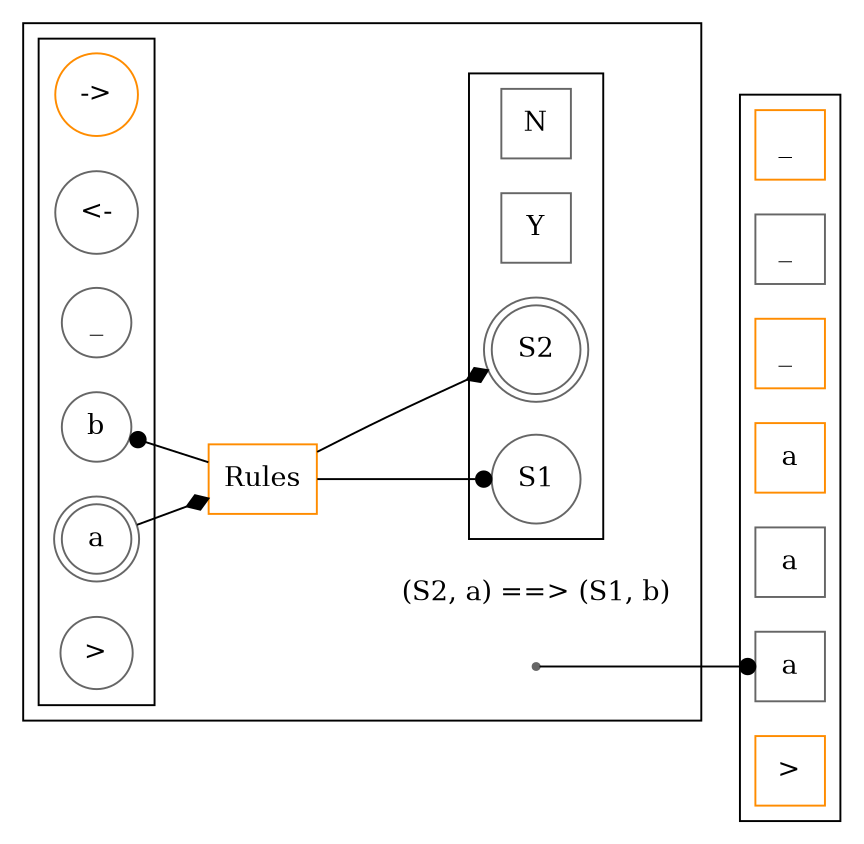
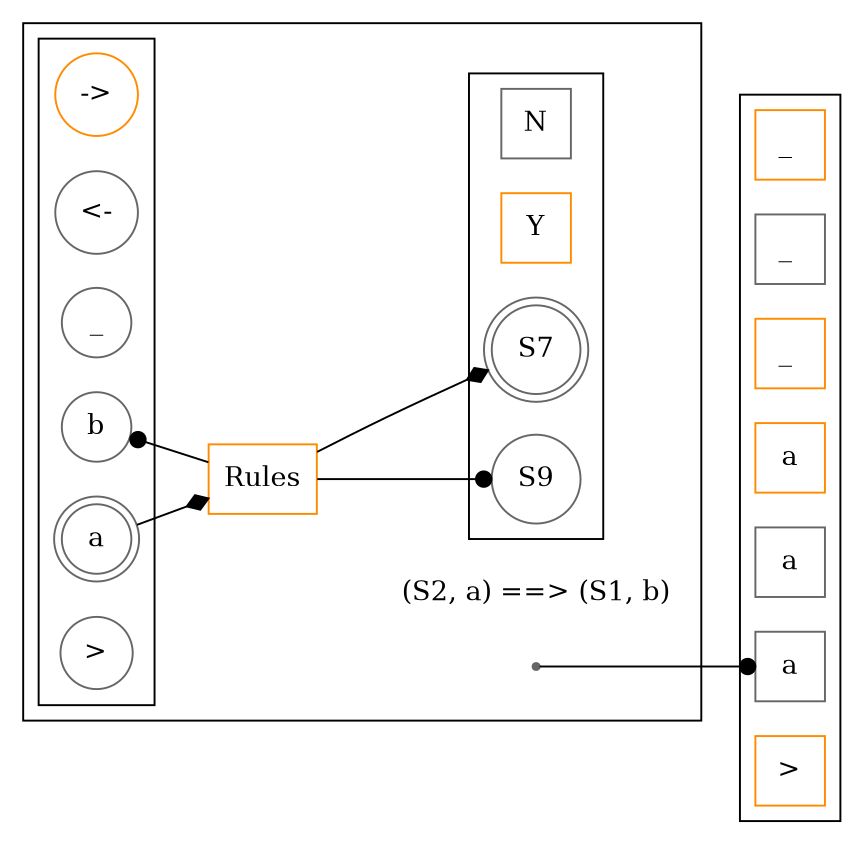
node "Y": color gray40 -> darkorange
node "S2": label "S2" -> "S7"
node "S1": label "S1" -> "S9"
